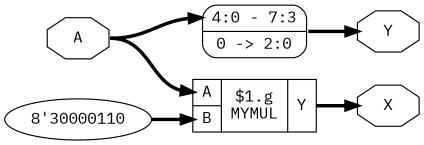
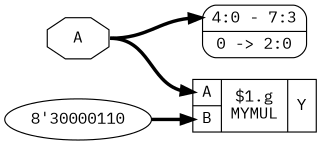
node "Y": removed
node "X": removed
